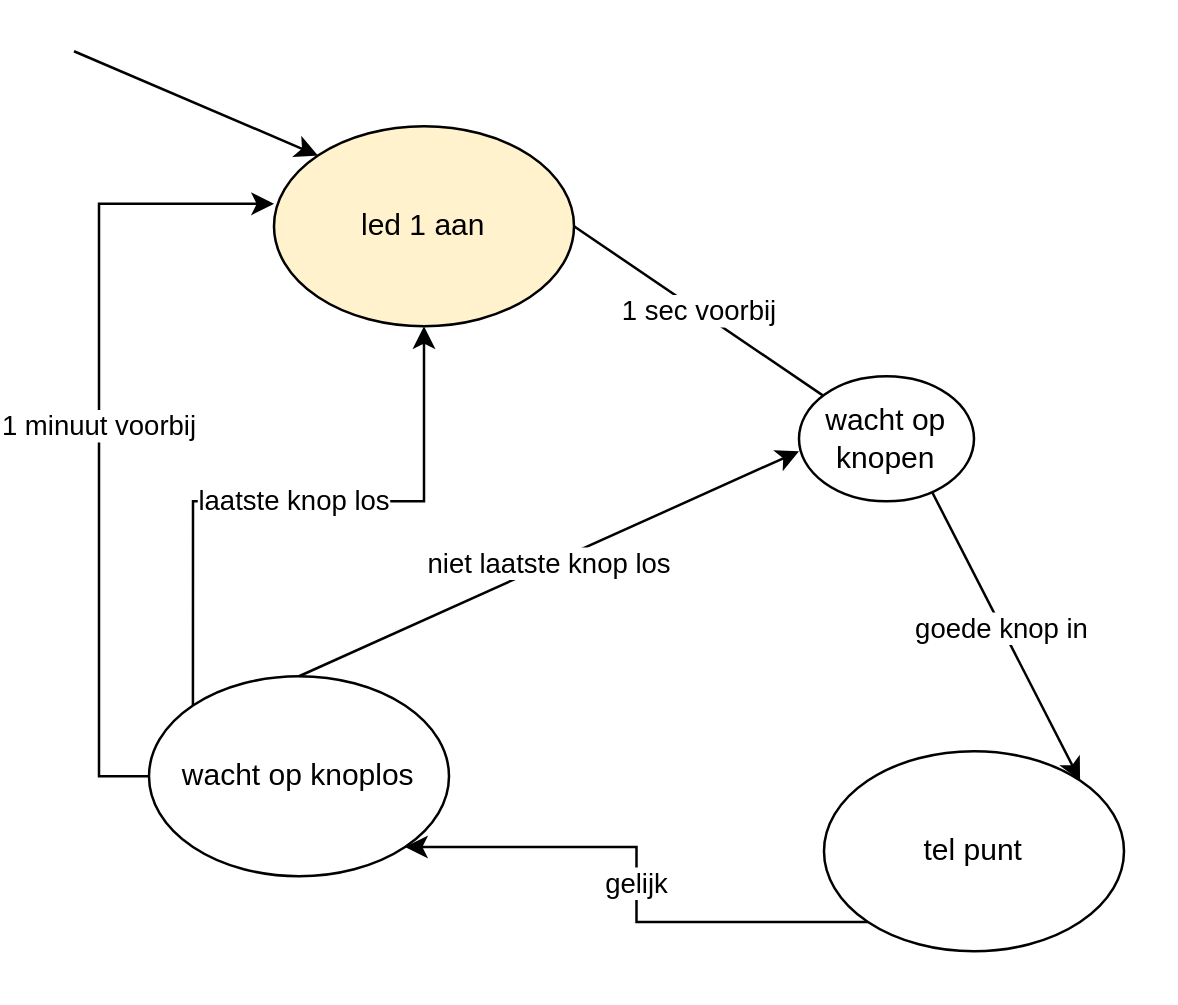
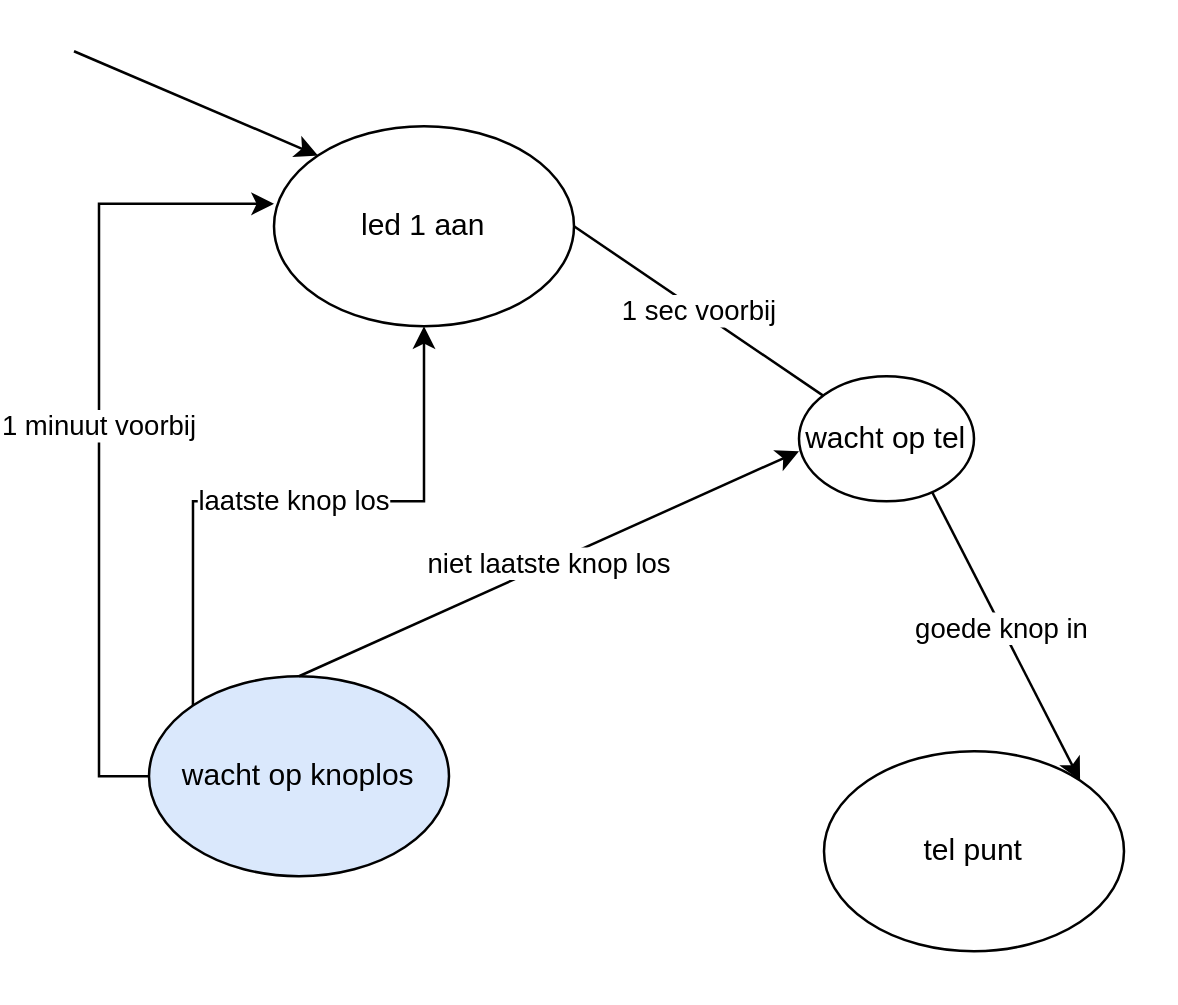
node "led 1 aan": fillcolor #fff2cc -> #ffffff
node "wacht op knopen": label "wacht op knopen" -> "wacht op tel"
node "wacht op knoplos": fillcolor #ffffff -> #dae8fc
edge "tel punt" -> "wacht op knoplos": removed, label "gelijk"
